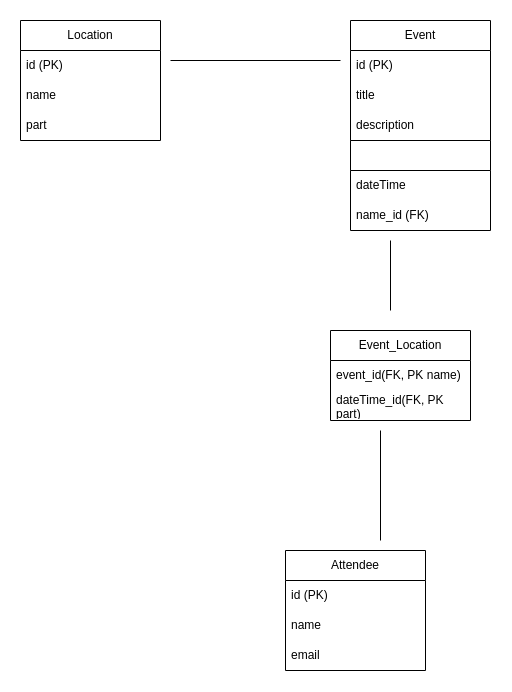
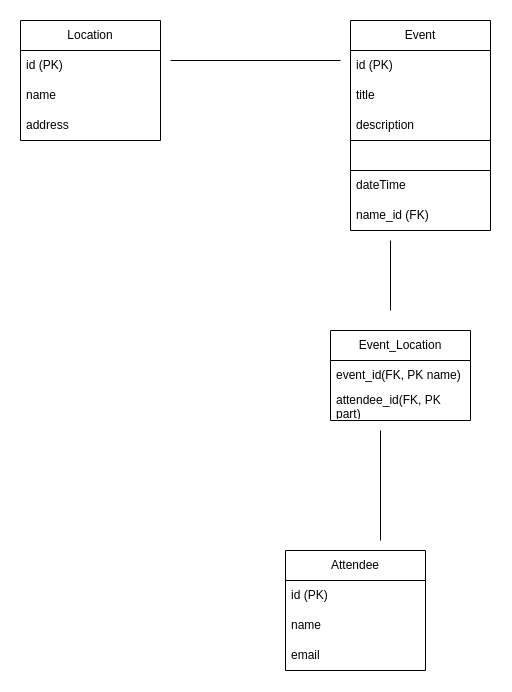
node "part": label "part" -> "address"
node "dateTime_id(FK, PK part)": label "dateTime_id(FK, PK part)" -> "attendee_id(FK, PK part)"
